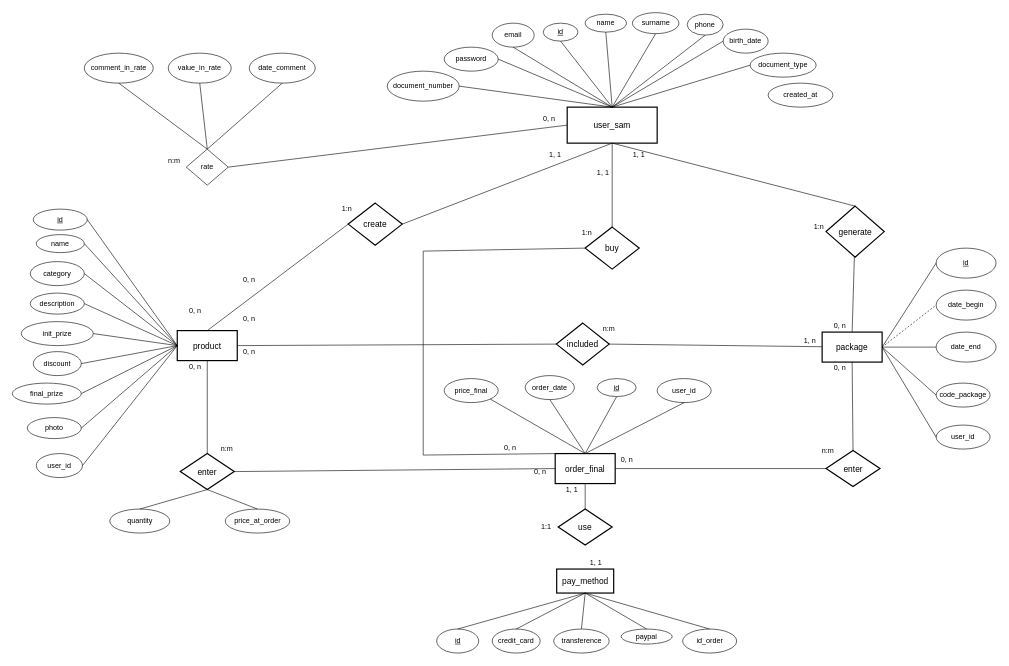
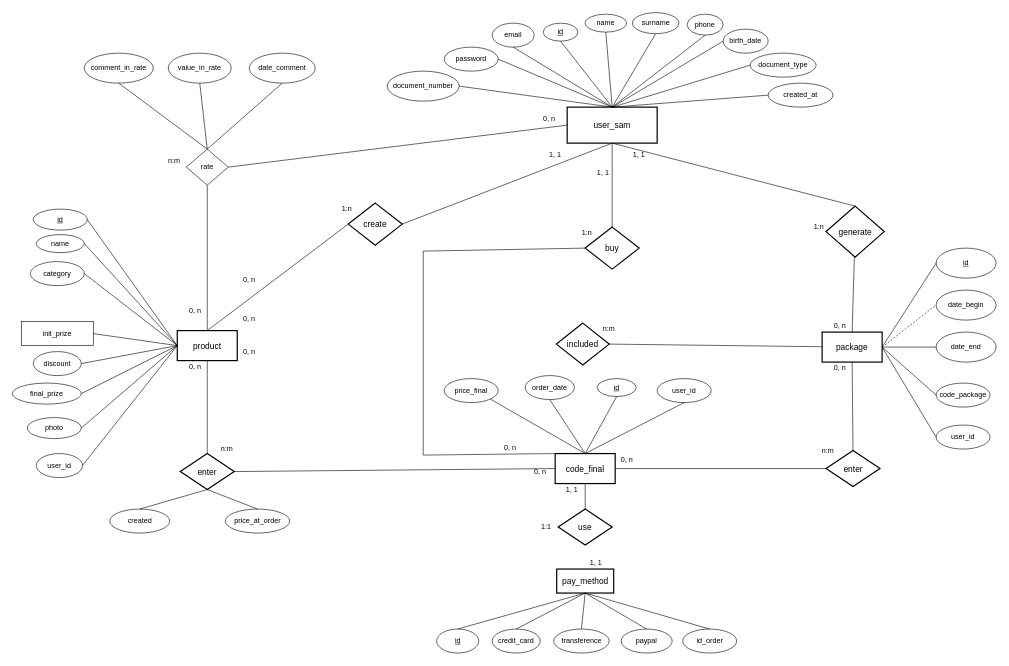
edge "created_at" -- "user_sam": added
edge "rate" -- "product": added
node "description": removed
edge "description" -- "product": removed
node "init_prize": shape ellipse -> rectangle
node "1, n": removed
edge "included" -- "product": removed
node "order_final": label "order_final" -> "code_final"
node "quantity": label "quantity" -> "created"
node "paypal": size 51x15 -> 51x24
